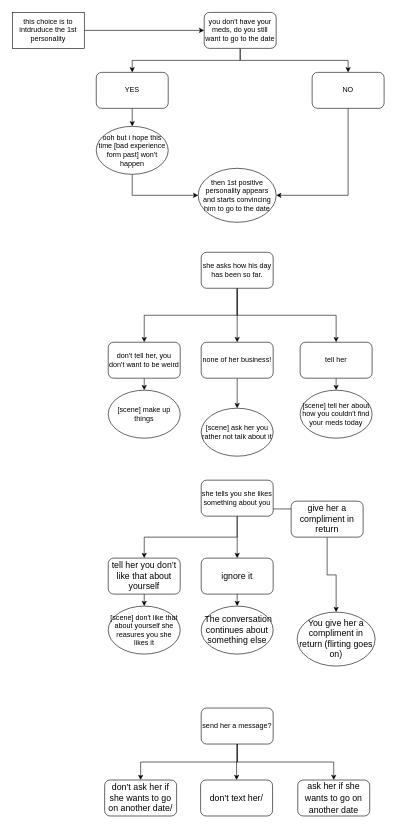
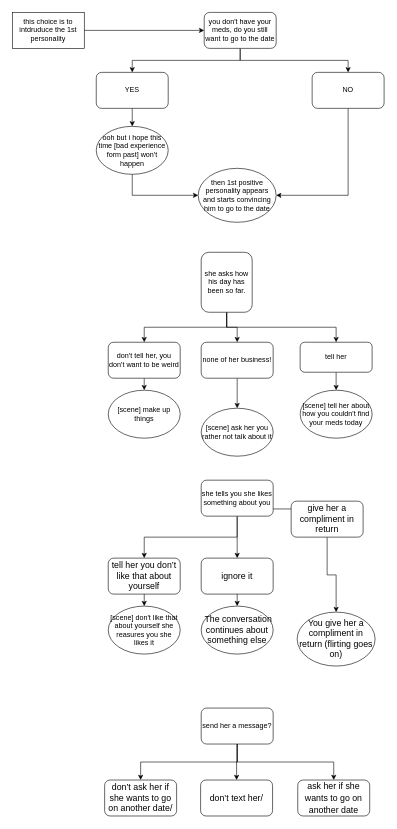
node "she asks how his day has been so far.": size 72x36 -> 51x60
node "tell her": size 72x36 -> 72x30
